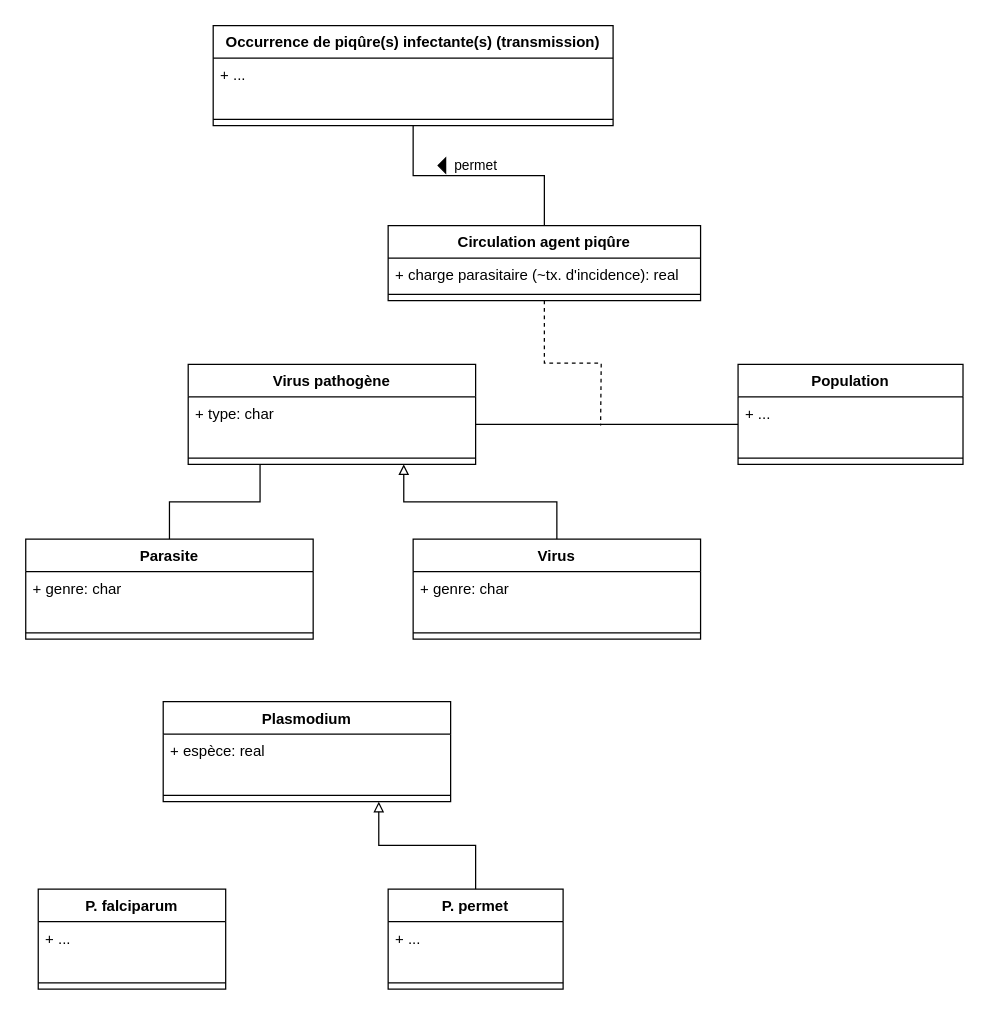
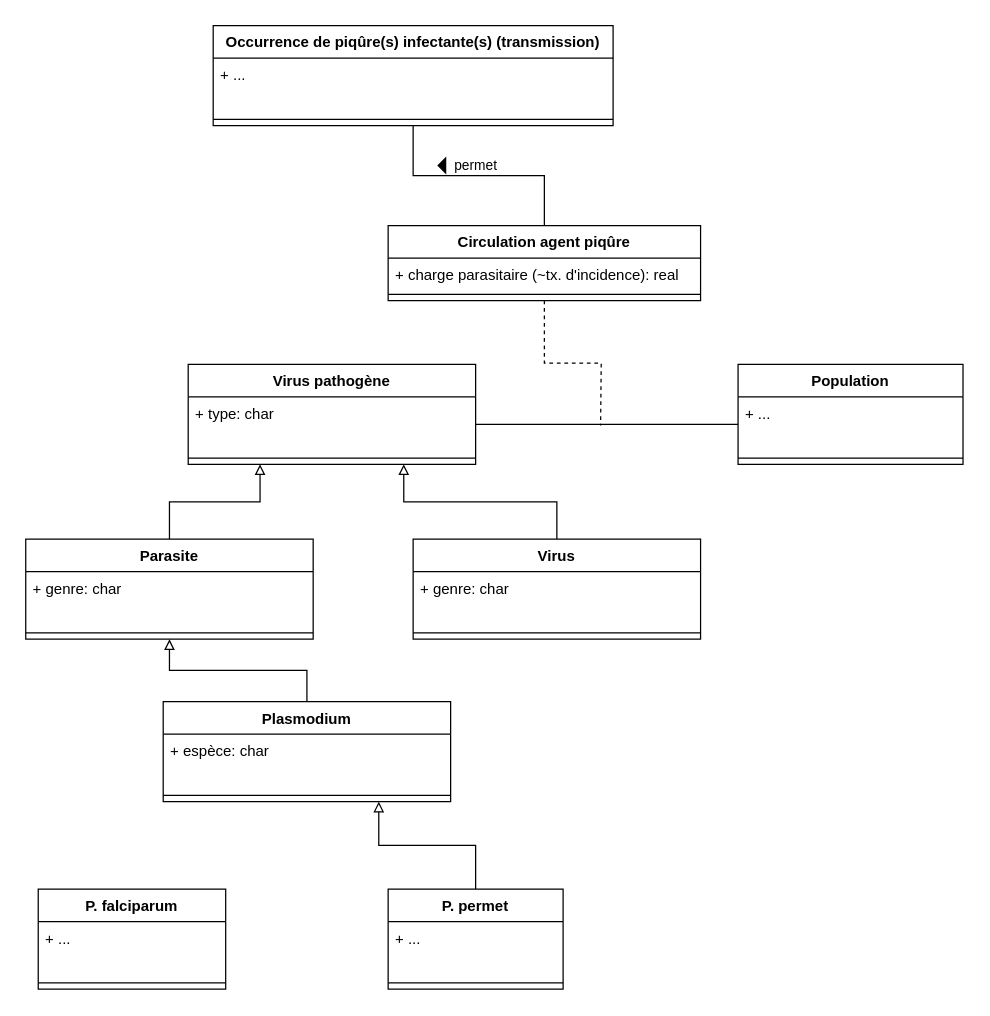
edge "Virus pathogène" -- "Parasite": arrowhead none -> block
edge "Plasmodium" -> "Parasite": added
node "+ espèce: real": label "+ espèce: real" -> "+ espèce: char"
